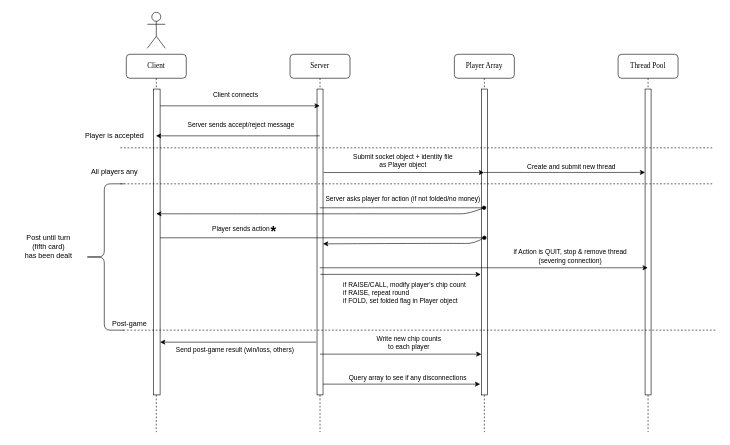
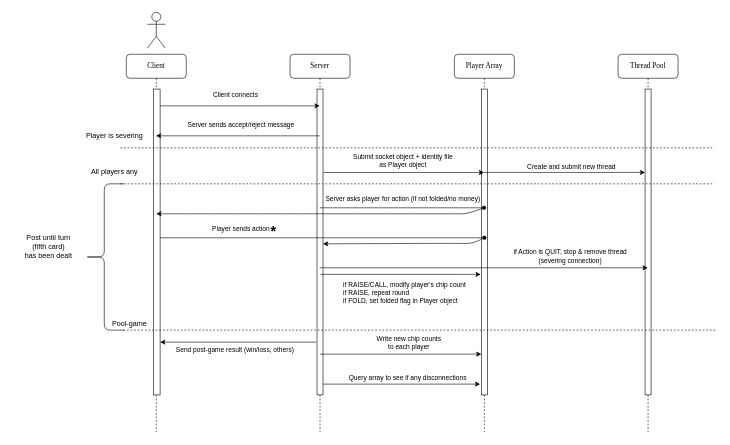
node "Player is accepted": label "Player is accepted" -> "Player is severing"
node "Post-game": label "Post-game" -> "Pool-game"
